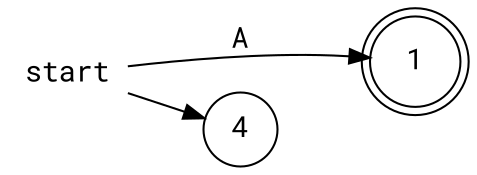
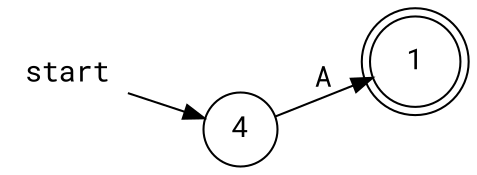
edge "start" -> "1": now "4" -> "1"
